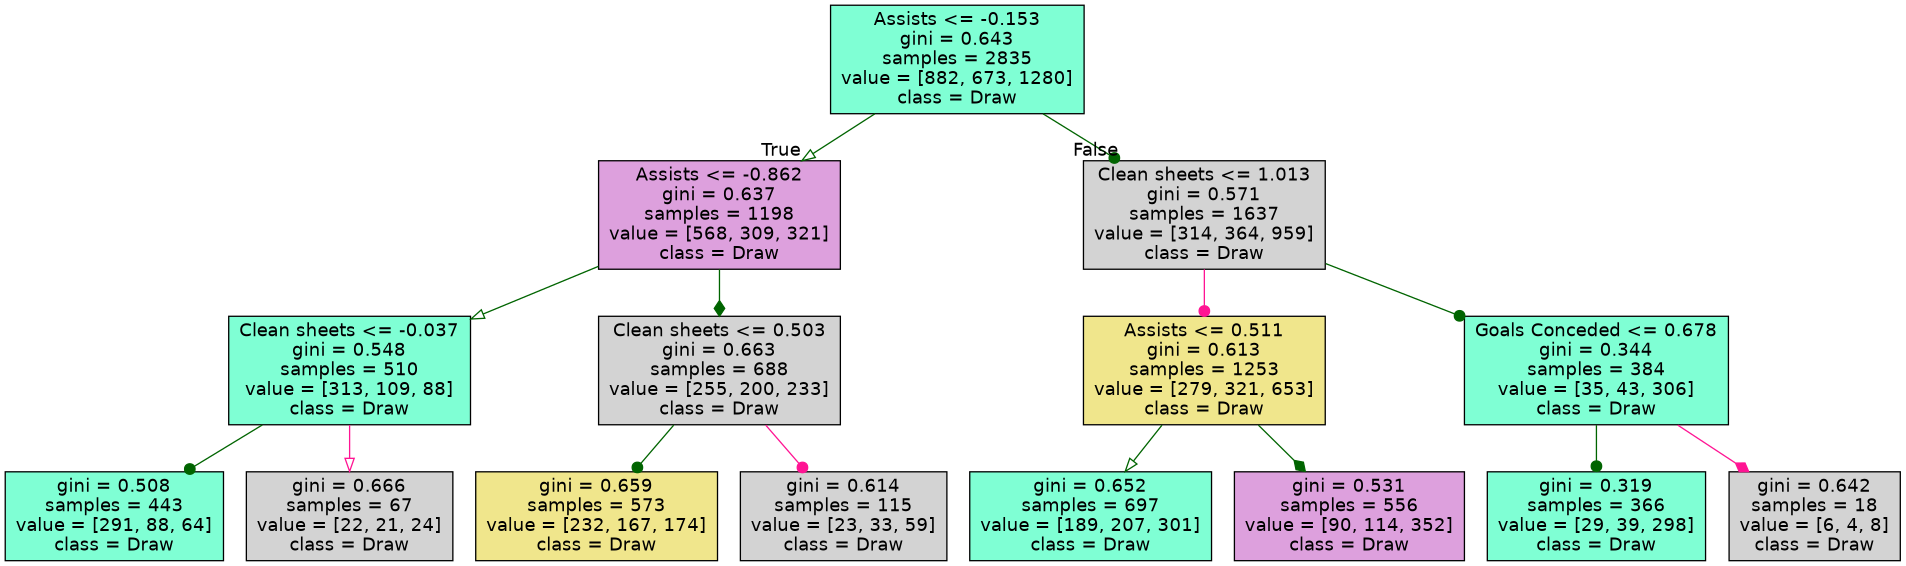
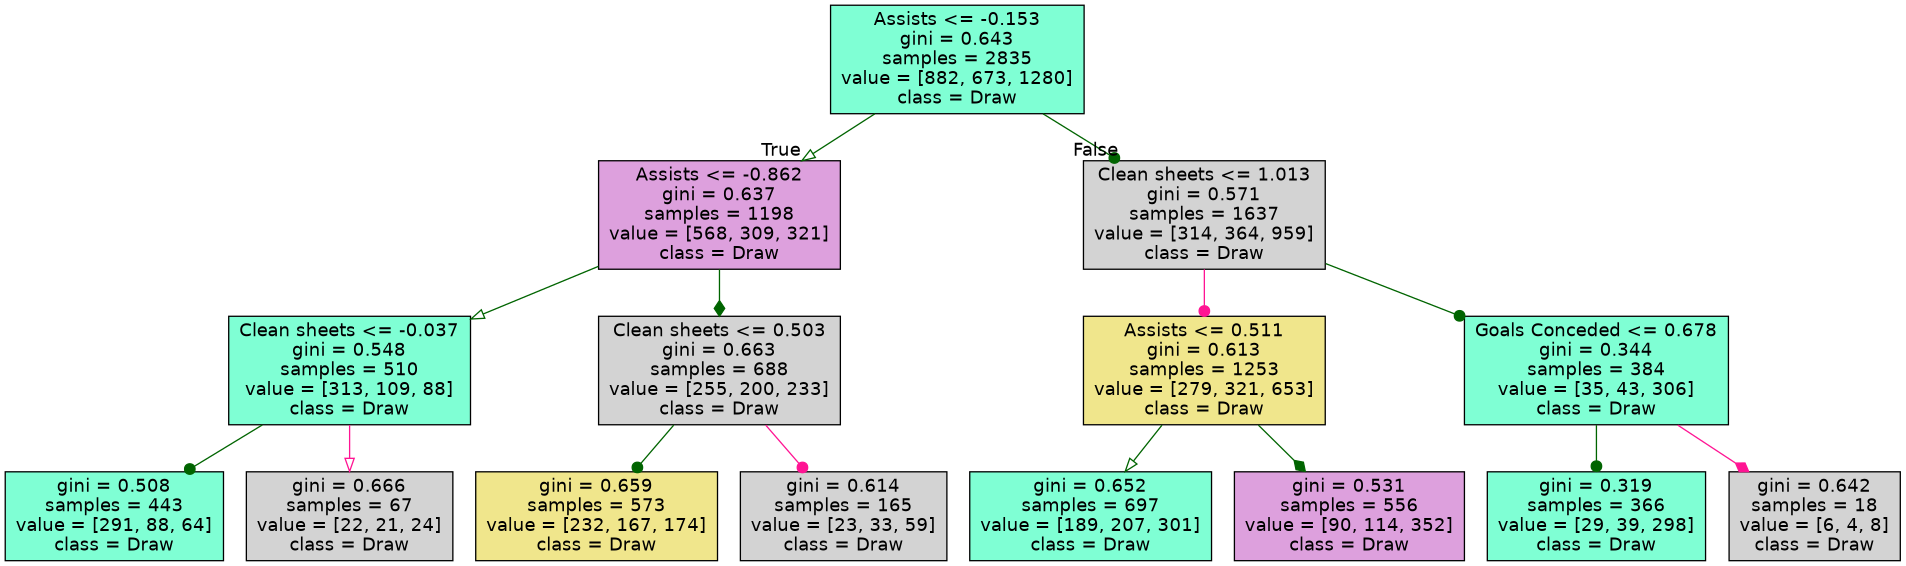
node "gini = 0.614 samples = 115 value = [23, 33, 59] class = Draw": label "gini = 0.614 samples = 115 value = [23, 33, 59] class = Draw" -> "gini = 0.614 samples = 165 value = [23, 33, 59] class = Draw"
